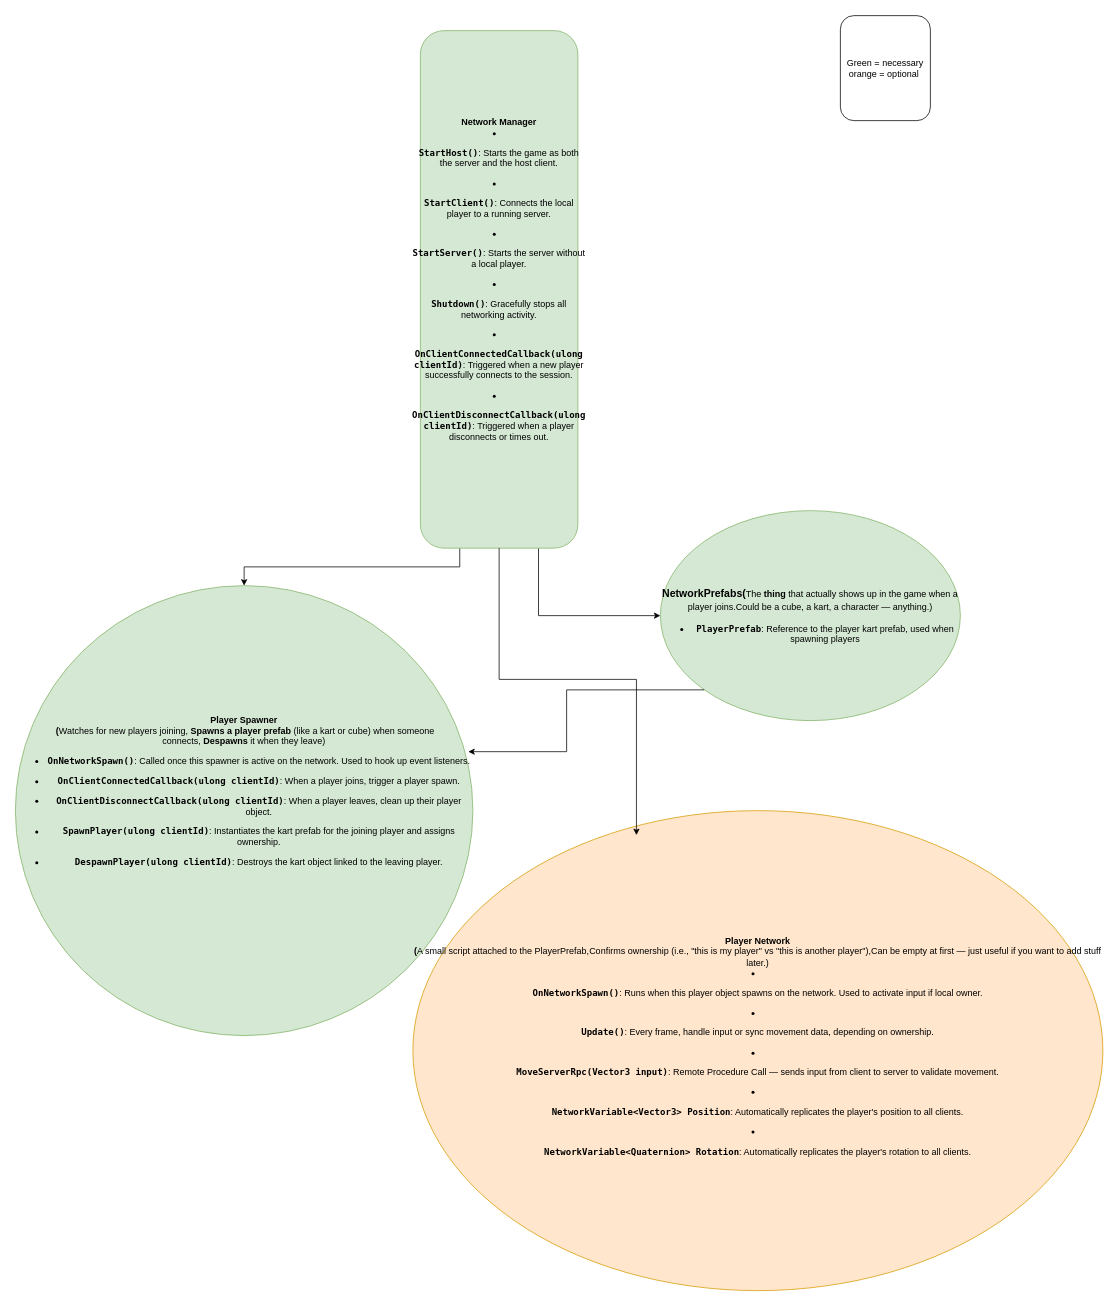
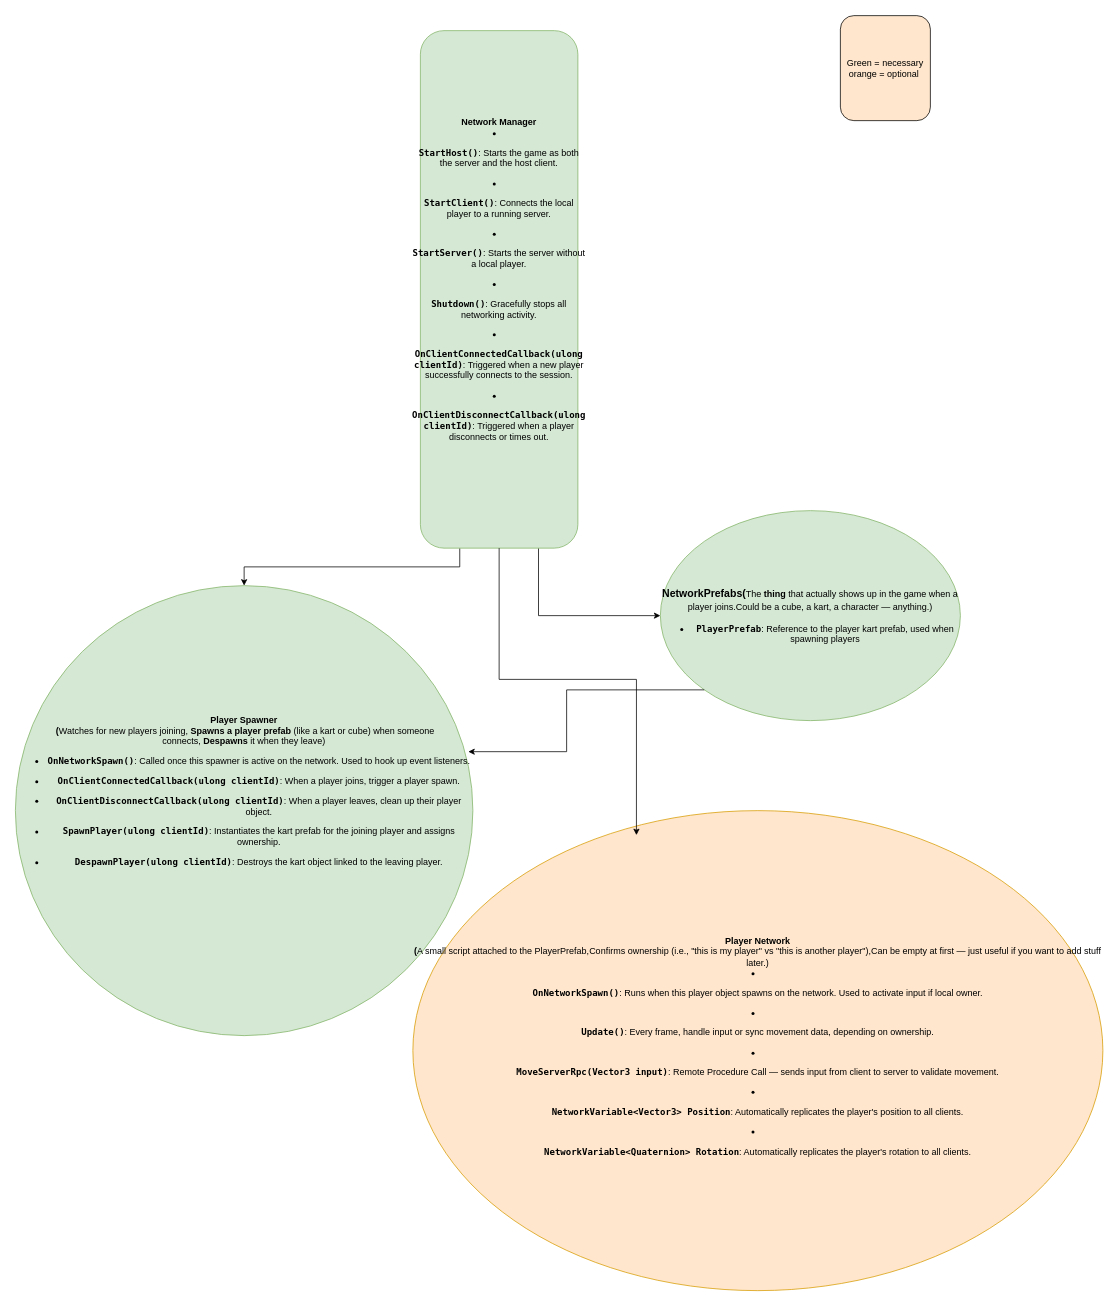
node "Green = necessary orange = optional": fillcolor #ffffff -> #ffe6cc
